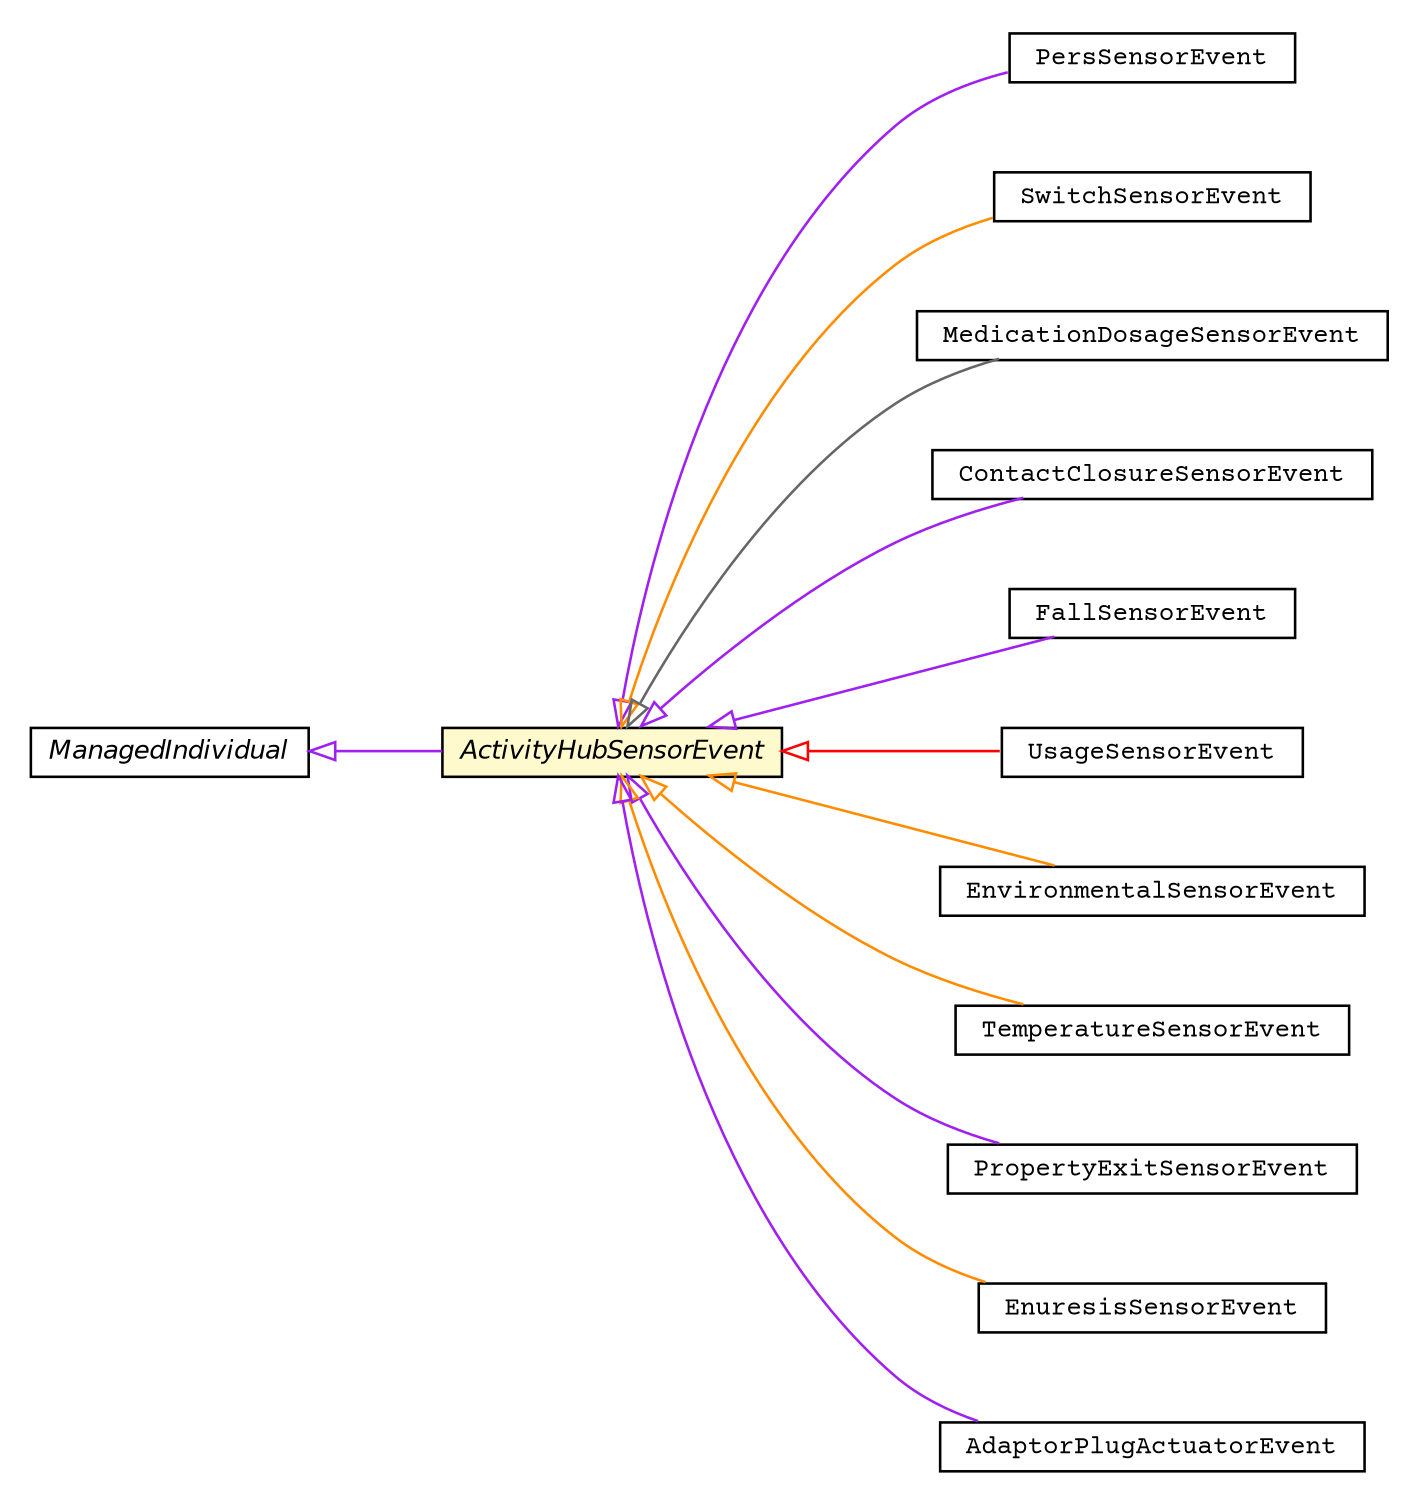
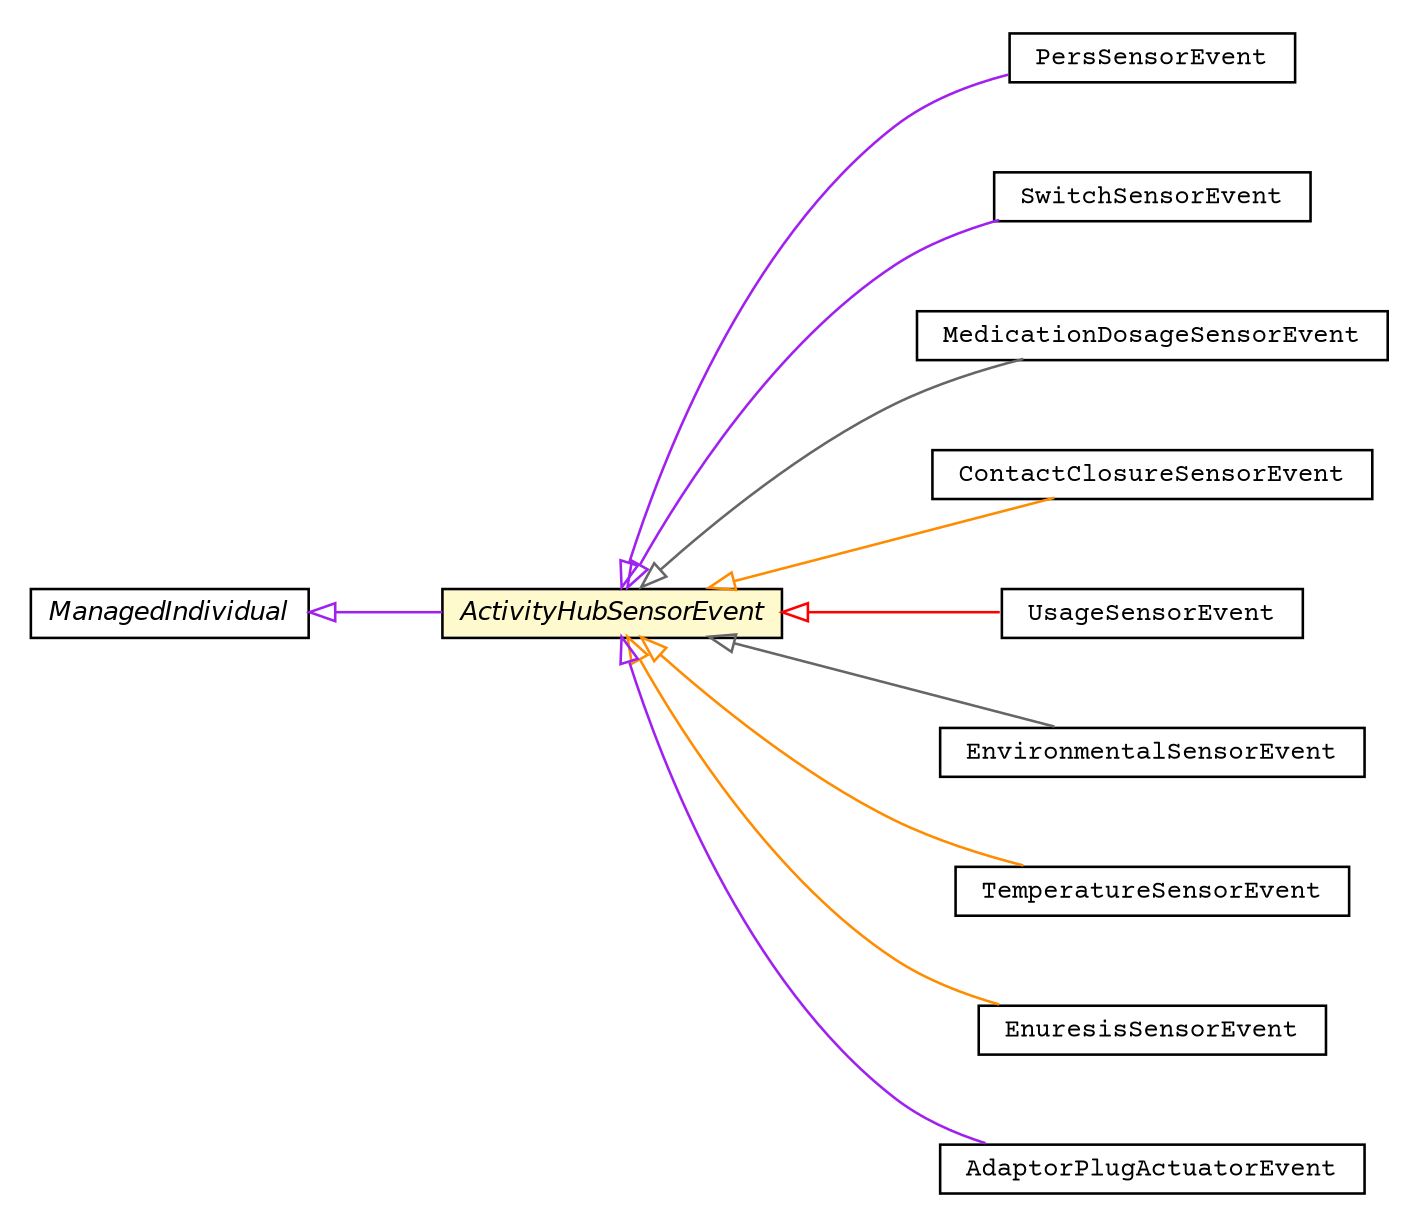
edge "SwitchSensorEvent" -> "ActivityHubSensorEvent": color darkorange -> purple
edge "ContactClosureSensorEvent" -> "ActivityHubSensorEvent": color purple -> darkorange
node "FallSensorEvent": removed
edge "EnvironmentalSensorEvent" -> "ActivityHubSensorEvent": color darkorange -> gray40
node "PropertyExitSensorEvent": removed
